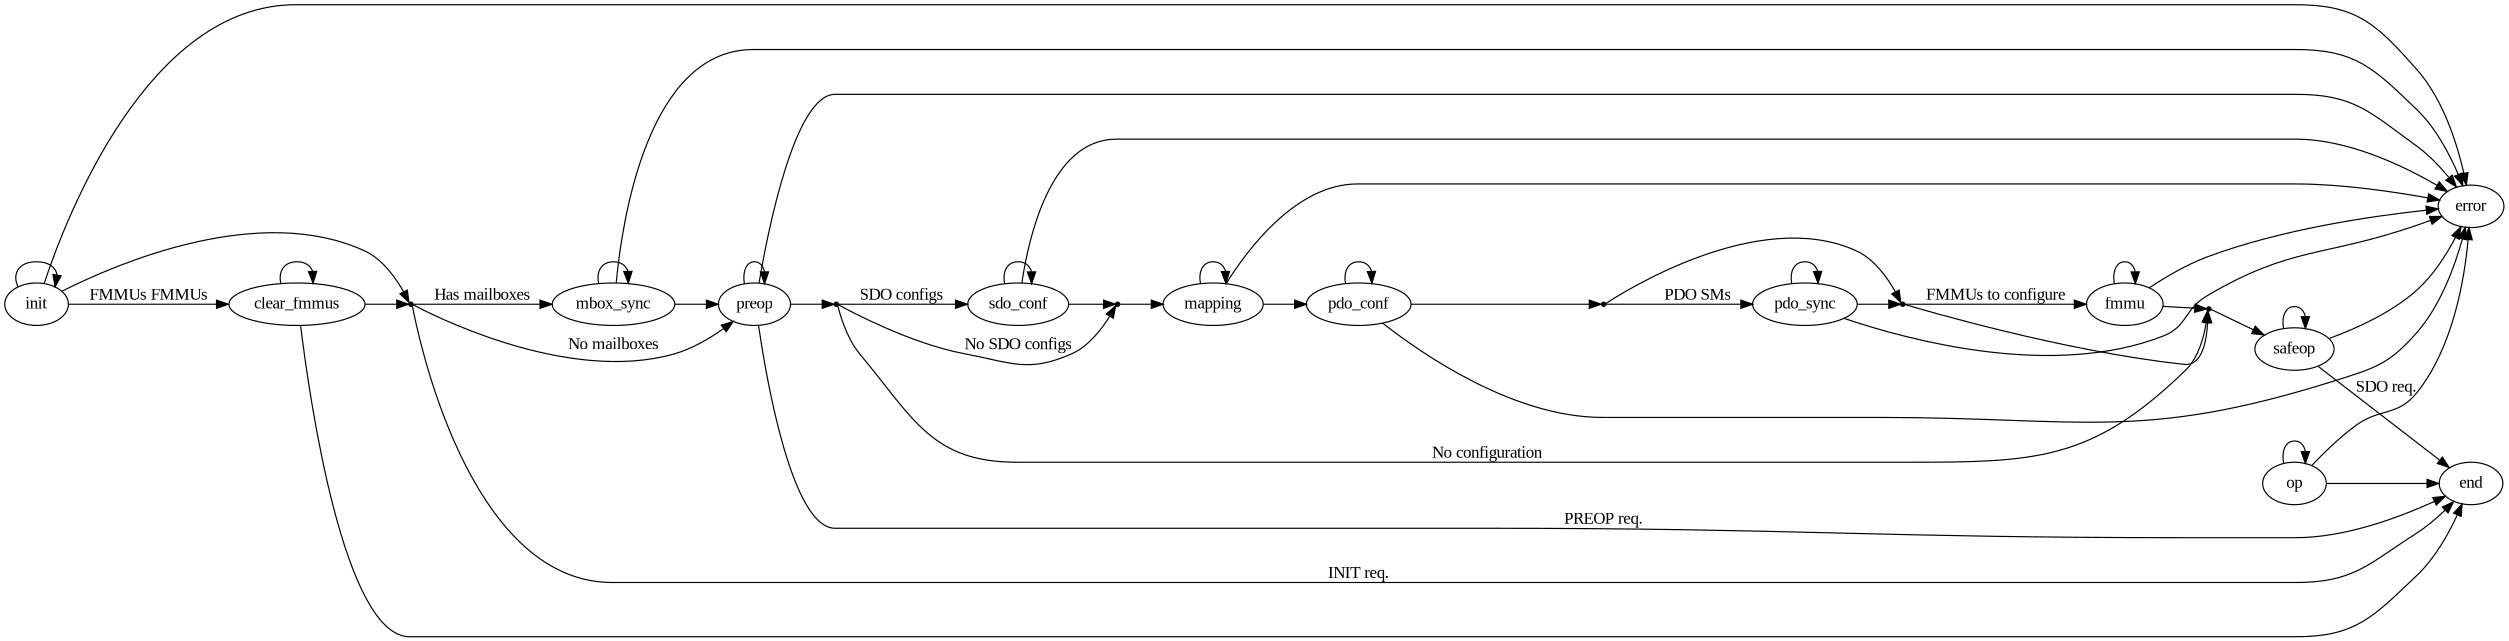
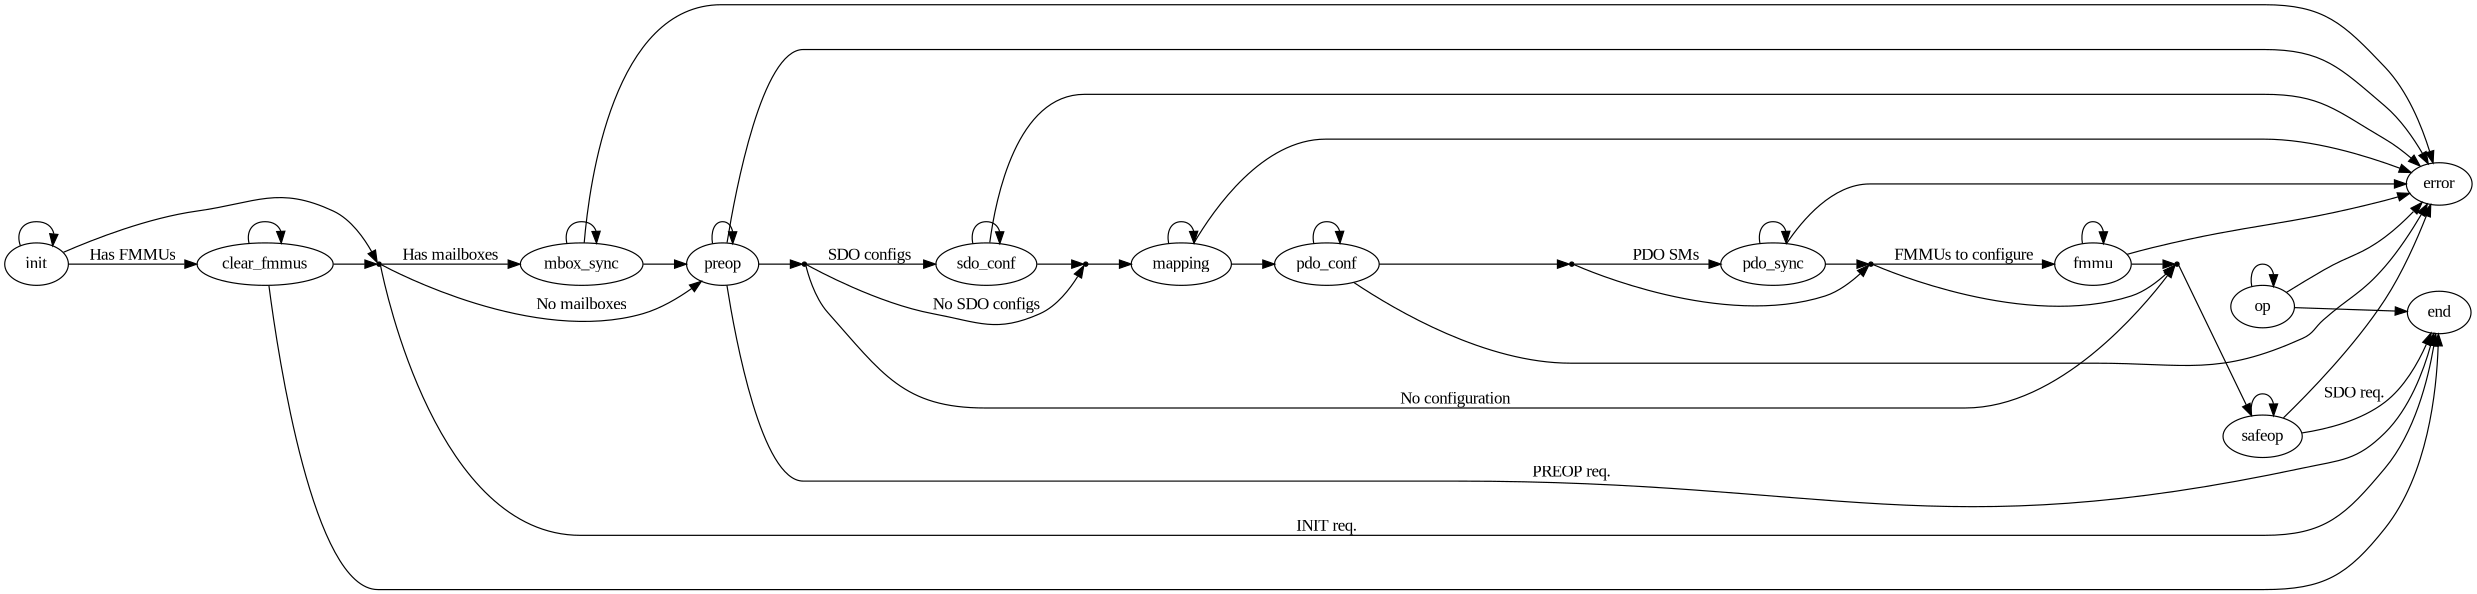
edge "init" -> "error": removed
edge "init" -> "clear_fmmus": label "FMMUs FMMUs" -> "Has FMMUs"
